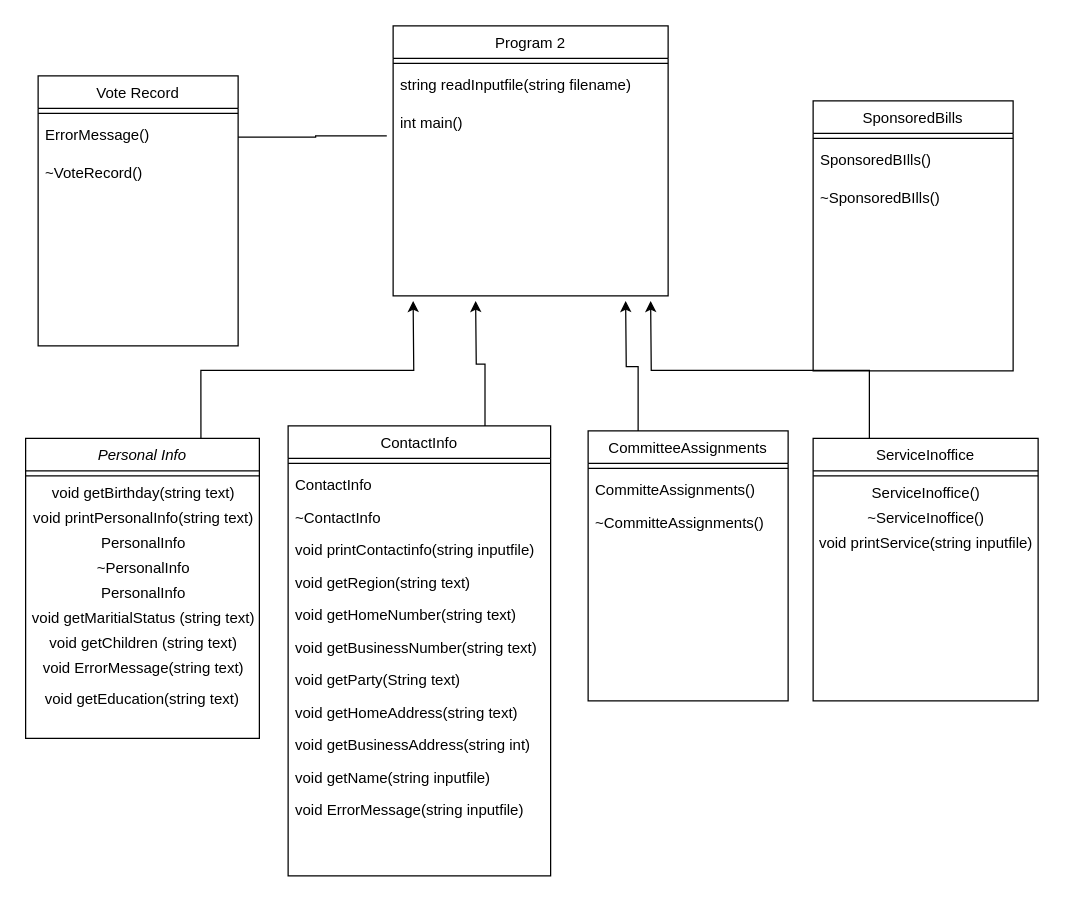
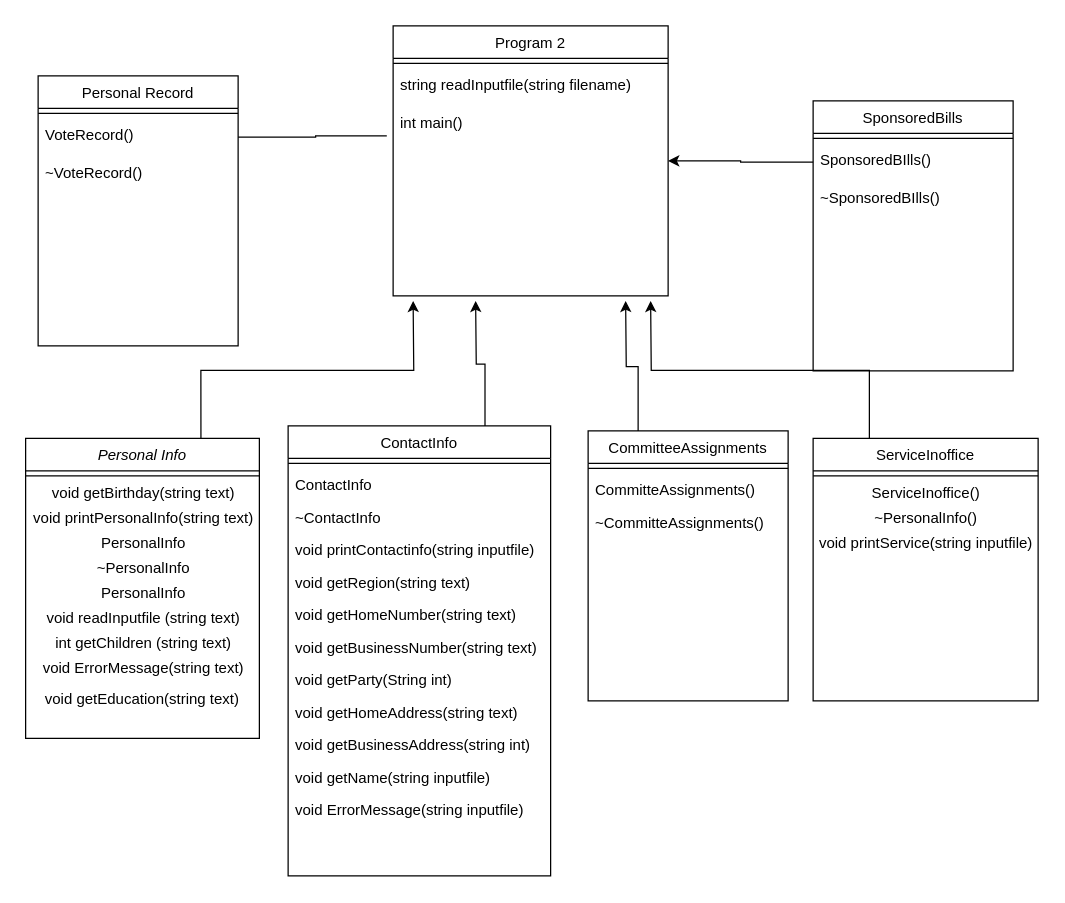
node "Vote Record": label "Vote Record" -> "Personal Record"
node "ErrorMessage()": label "ErrorMessage()" -> "VoteRecord()"
edge "SponsoredBIlls()" -> "Program 2": added
node "~ServiceInoffice()": label "~ServiceInoffice()" -> "~PersonalInfo()"
node "void getMaritialStatus (string text)": label "void getMaritialStatus (string text)" -> "void readInputfile (string text)"
node "void getChildren (string text)": label "void getChildren (string text)" -> "int getChildren (string text)"
node "void getParty(String text)": label "void getParty(String text)" -> "void getParty(String int)"
